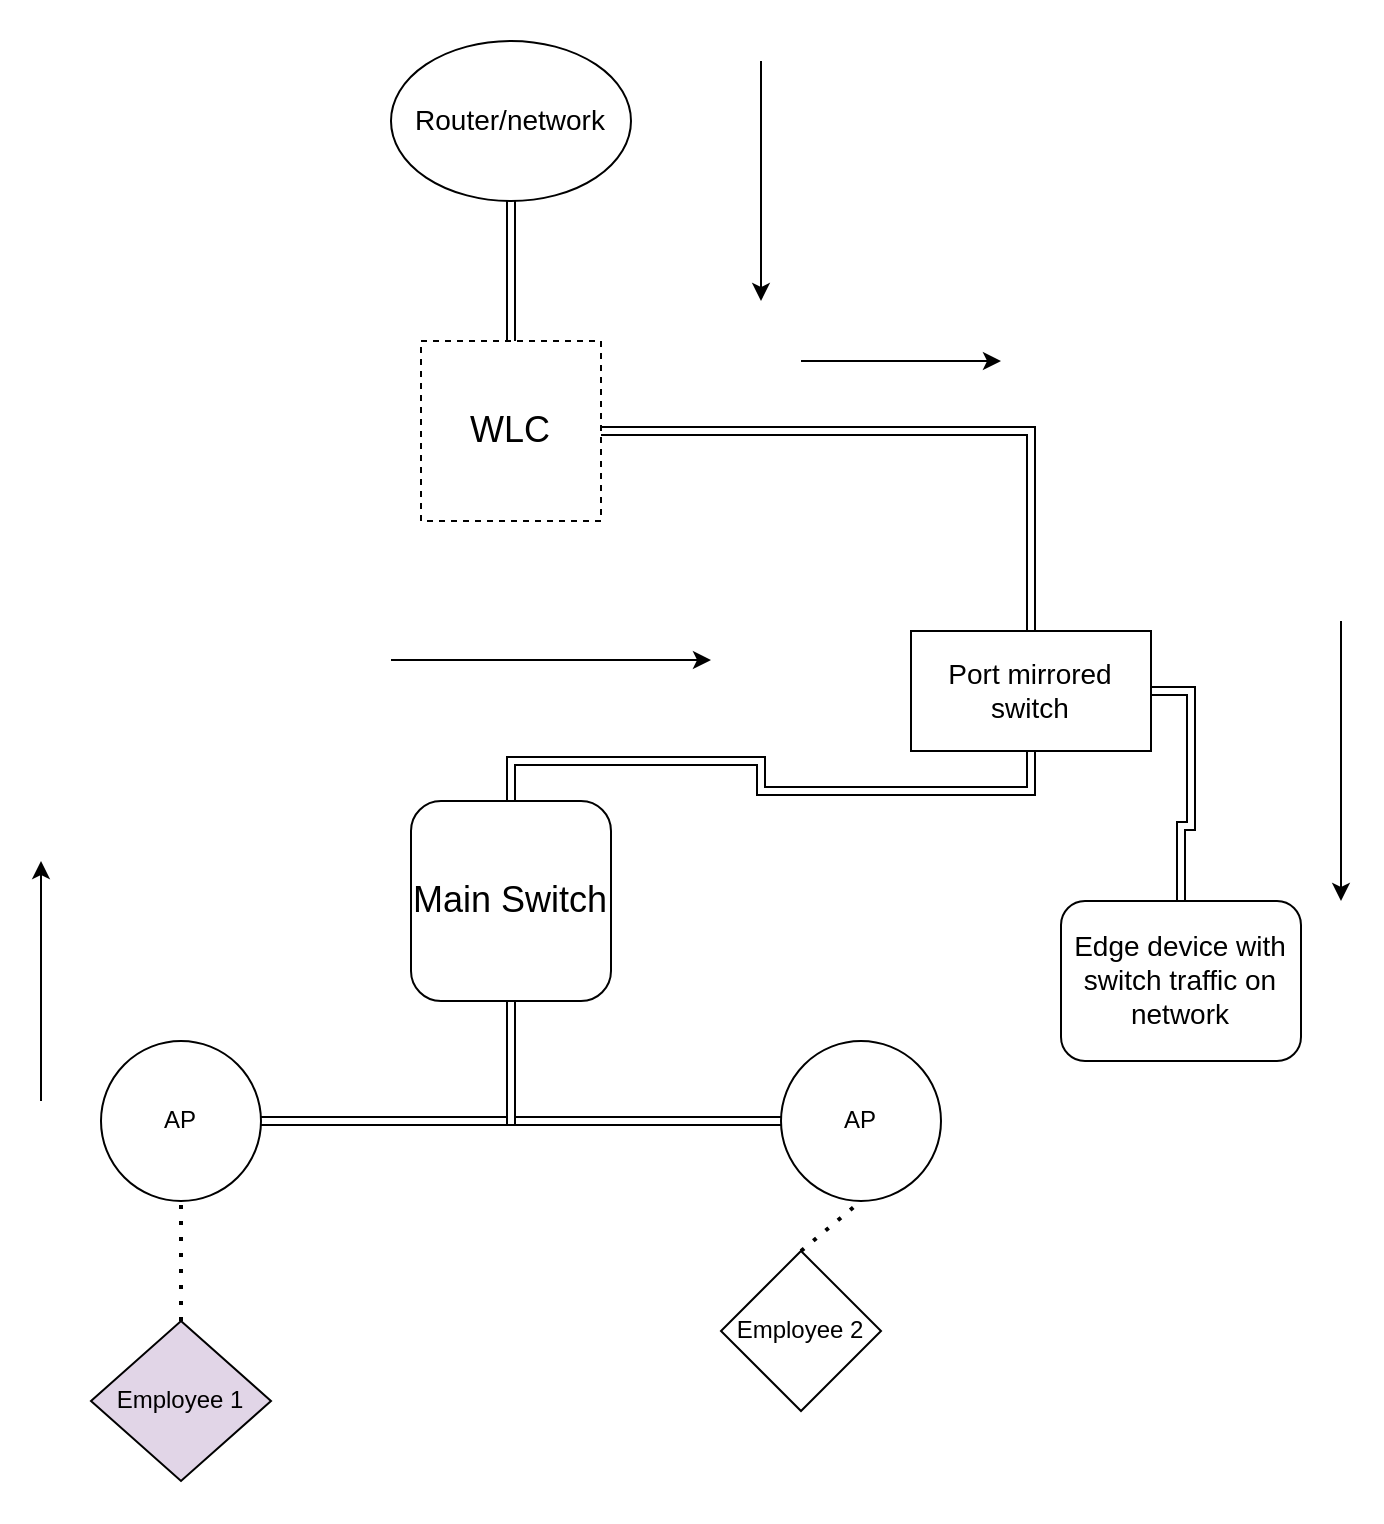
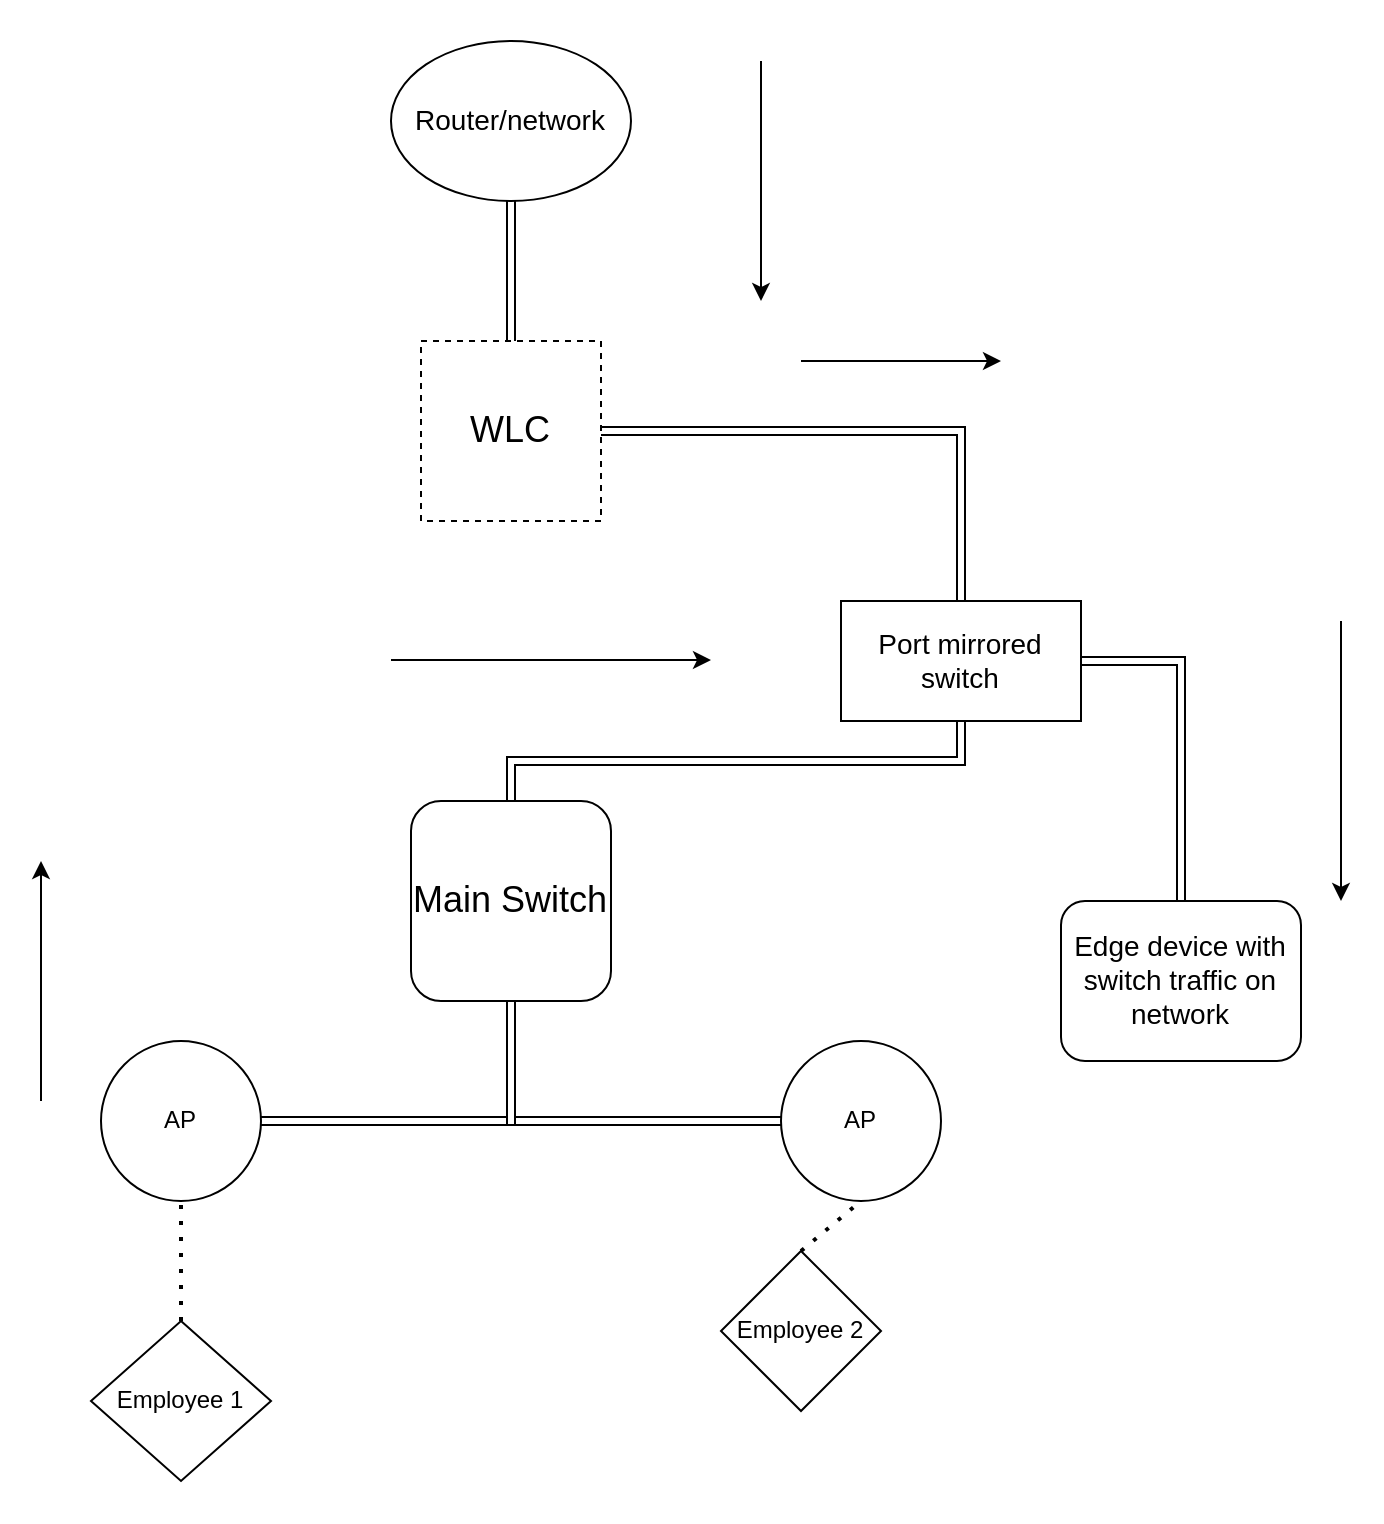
node "Port mirrored switch": moved (1031, 691) -> (961, 661)
node "Employee 1": fillcolor #e1d5e7 -> #ffffff
